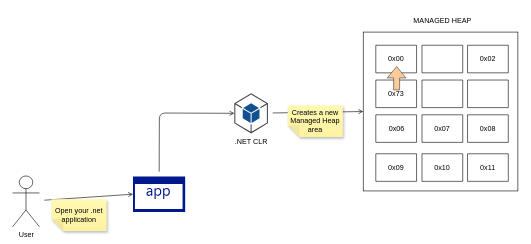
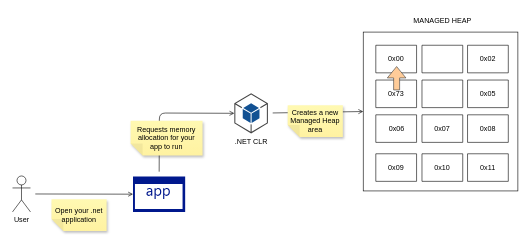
node "0x05": added
node "Requests memory allocation for your app to run": added
node "User": size 27x51 -> 18x36
